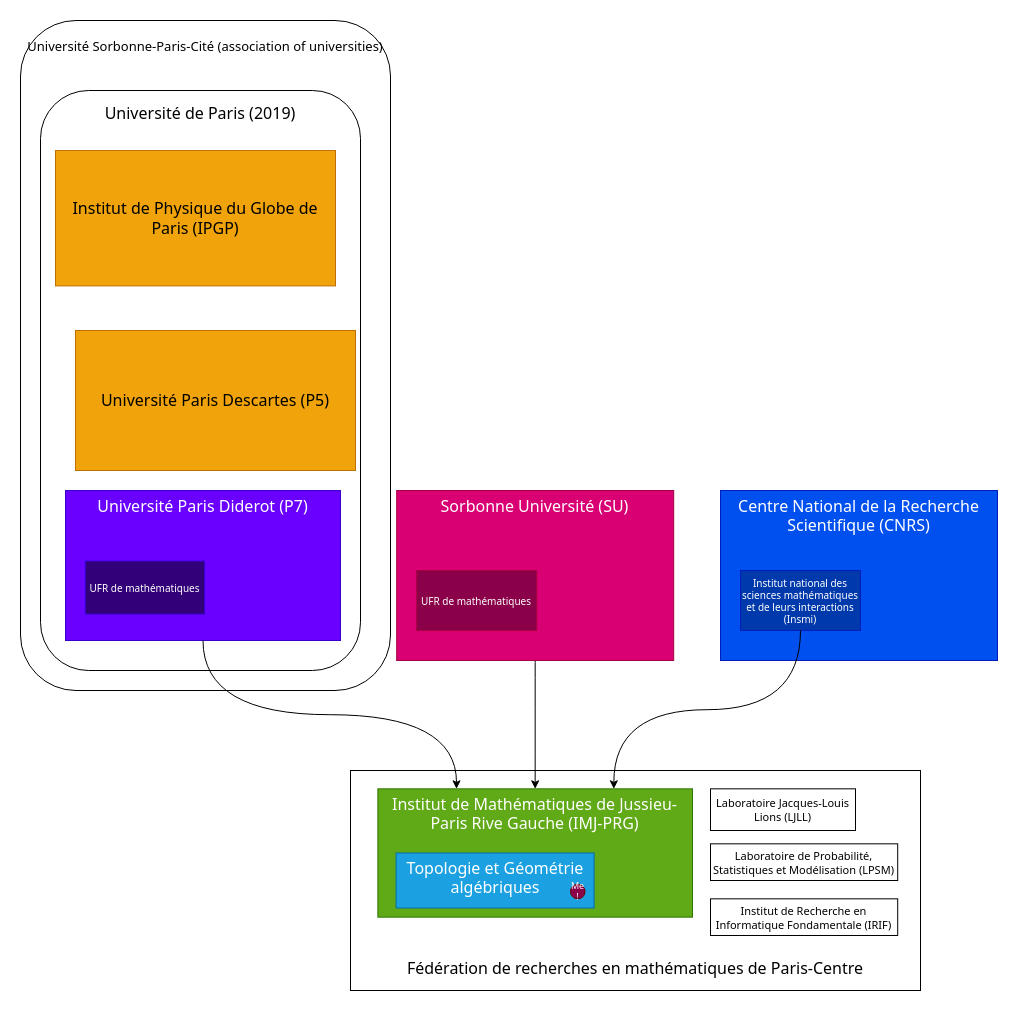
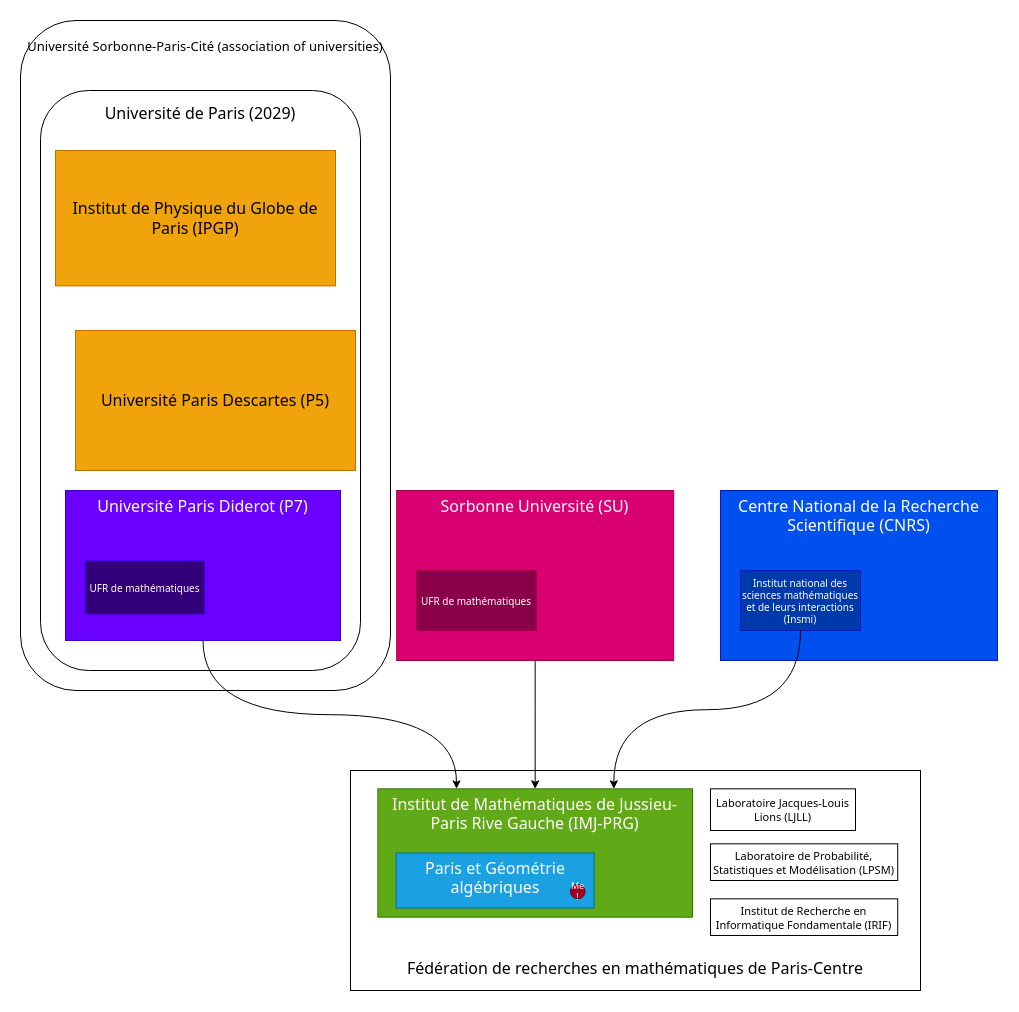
node "Université de Paris (2019)": label "Université de Paris (2019)" -> "Université de Paris (2029)"
node "Topologie et Géométrie algébriques": label "Topologie et Géométrie algébriques" -> "Paris et Géométrie algébriques"
node "Me !": fillcolor #8a0049 -> #a20025
